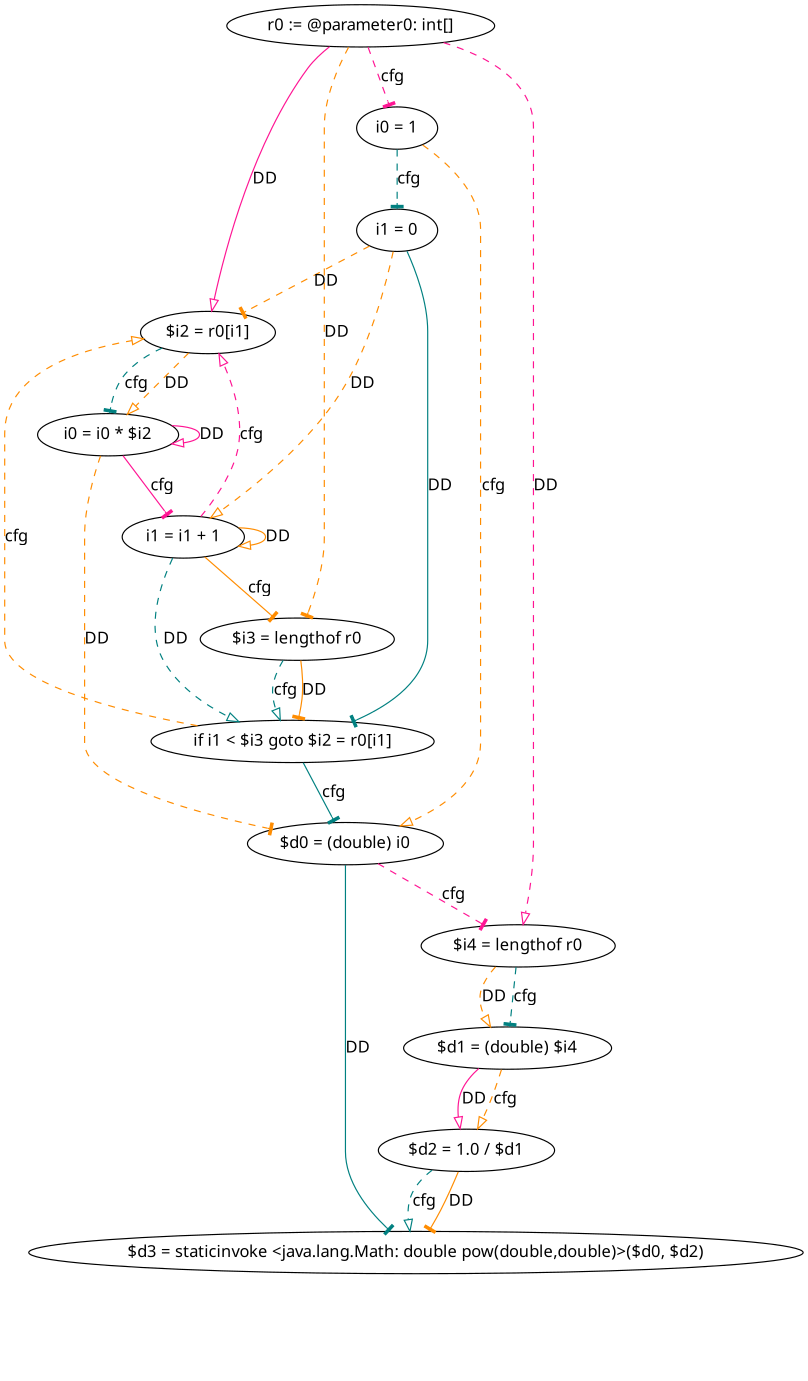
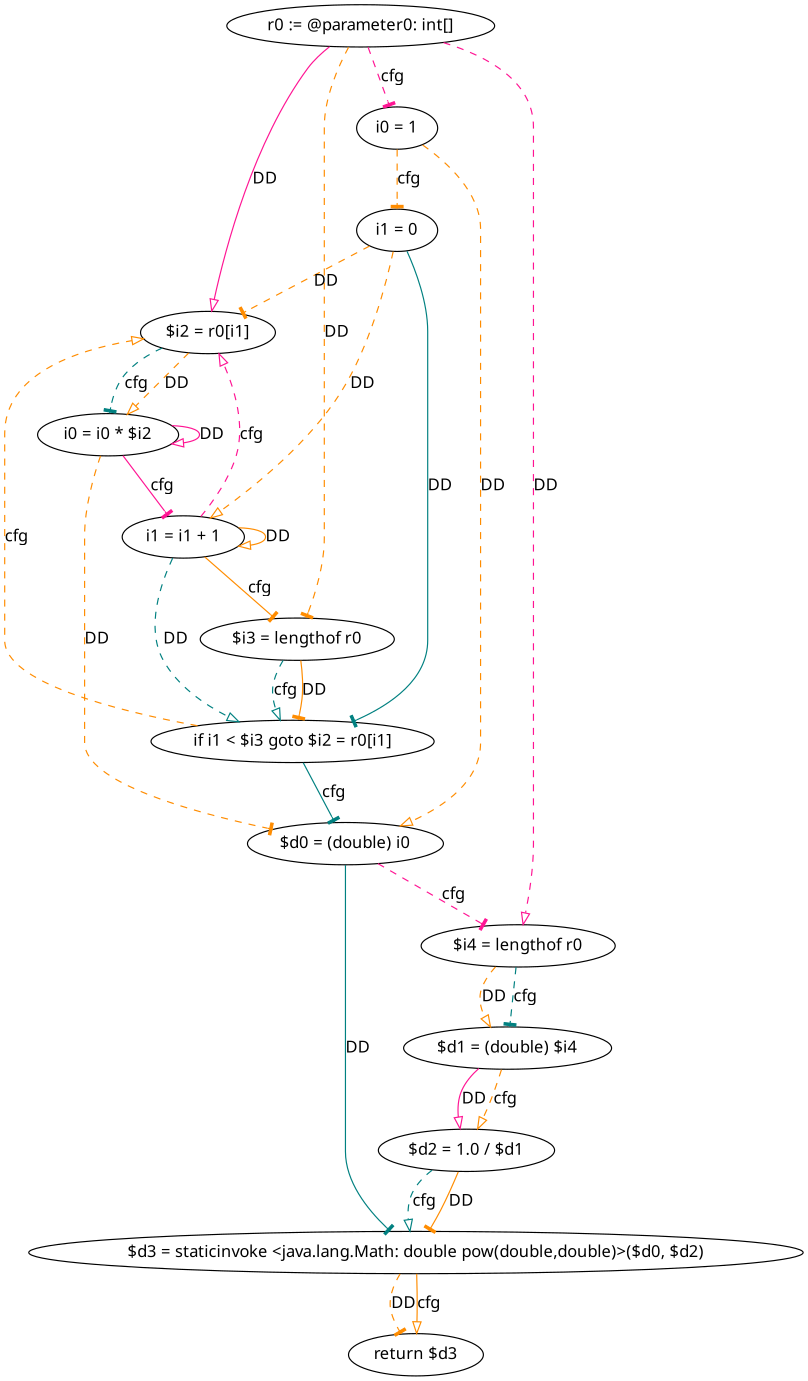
edge "i0 = 1" -> "i1 = 0": color teal -> darkorange
edge "i0 = 1" -> "$d0 = (double) i0": label "cfg" -> "DD"
node "return $d3": added
